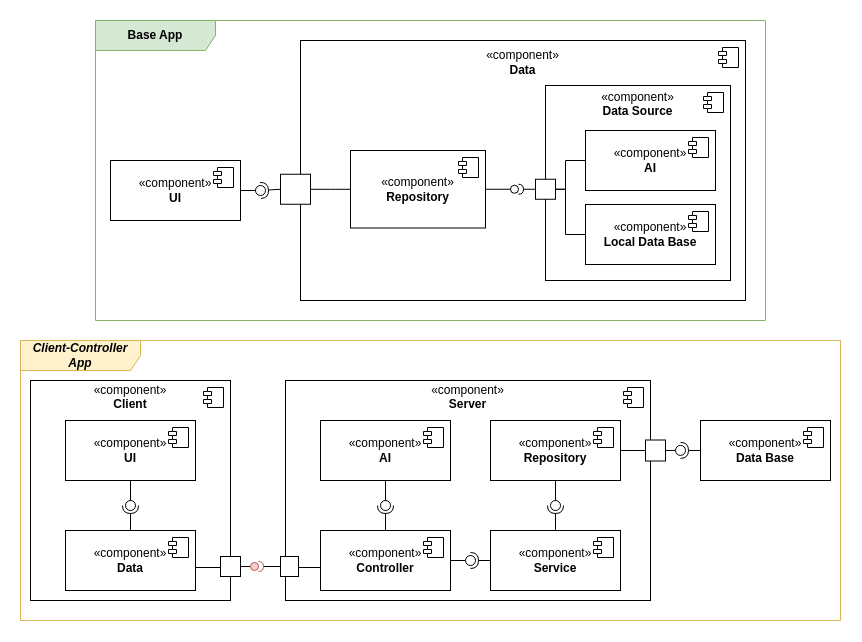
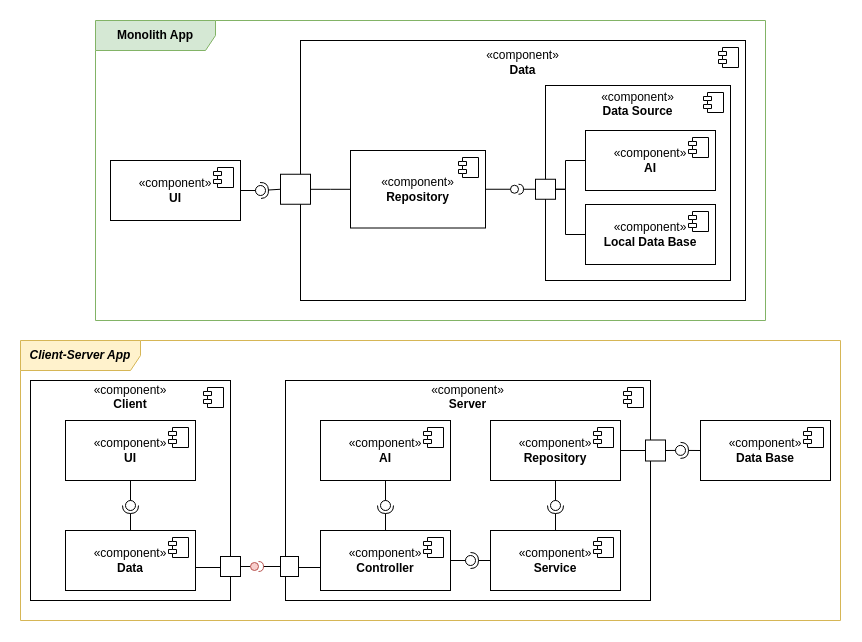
node "Base App": label "Base App" -> "Monolith App"
node "Client-Controller App": label "Client-Controller App" -> "Client-Server App"
